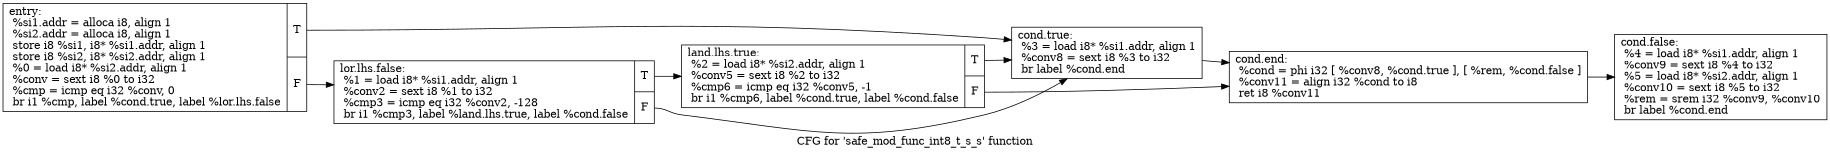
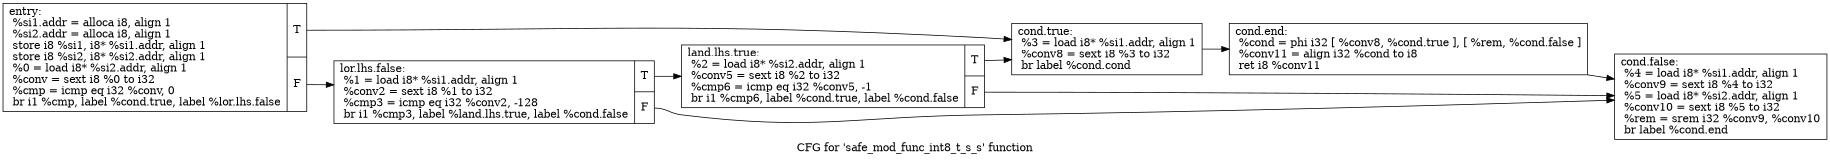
node "cond.true:": text "br label %cond.end" -> "br label %cond.cond"
edge "land.lhs.true:" -> "cond.end:": now "land.lhs.true:" -> "cond.false:"
edge "lor.lhs.false:" -> "cond.true:": now "lor.lhs.false:" -> "cond.false:"
